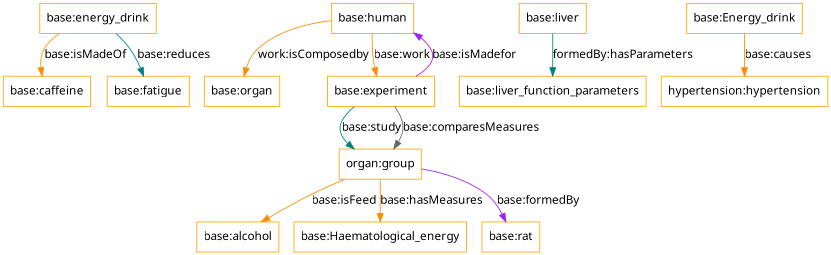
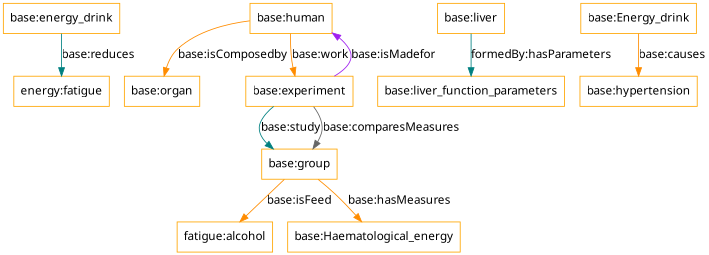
edge "base:human" -> "base:organ": label "work:isComposedby" -> "base:isComposedby"
node "base:caffeine": removed
node "base:fatigue": label "base:fatigue" -> "energy:fatigue"
node "hypertension:hypertension": label "hypertension:hypertension" -> "base:hypertension"
node "organ:group": label "organ:group" -> "base:group"
node "base:alcohol": label "base:alcohol" -> "fatigue:alcohol"
node "base:rat": removed
